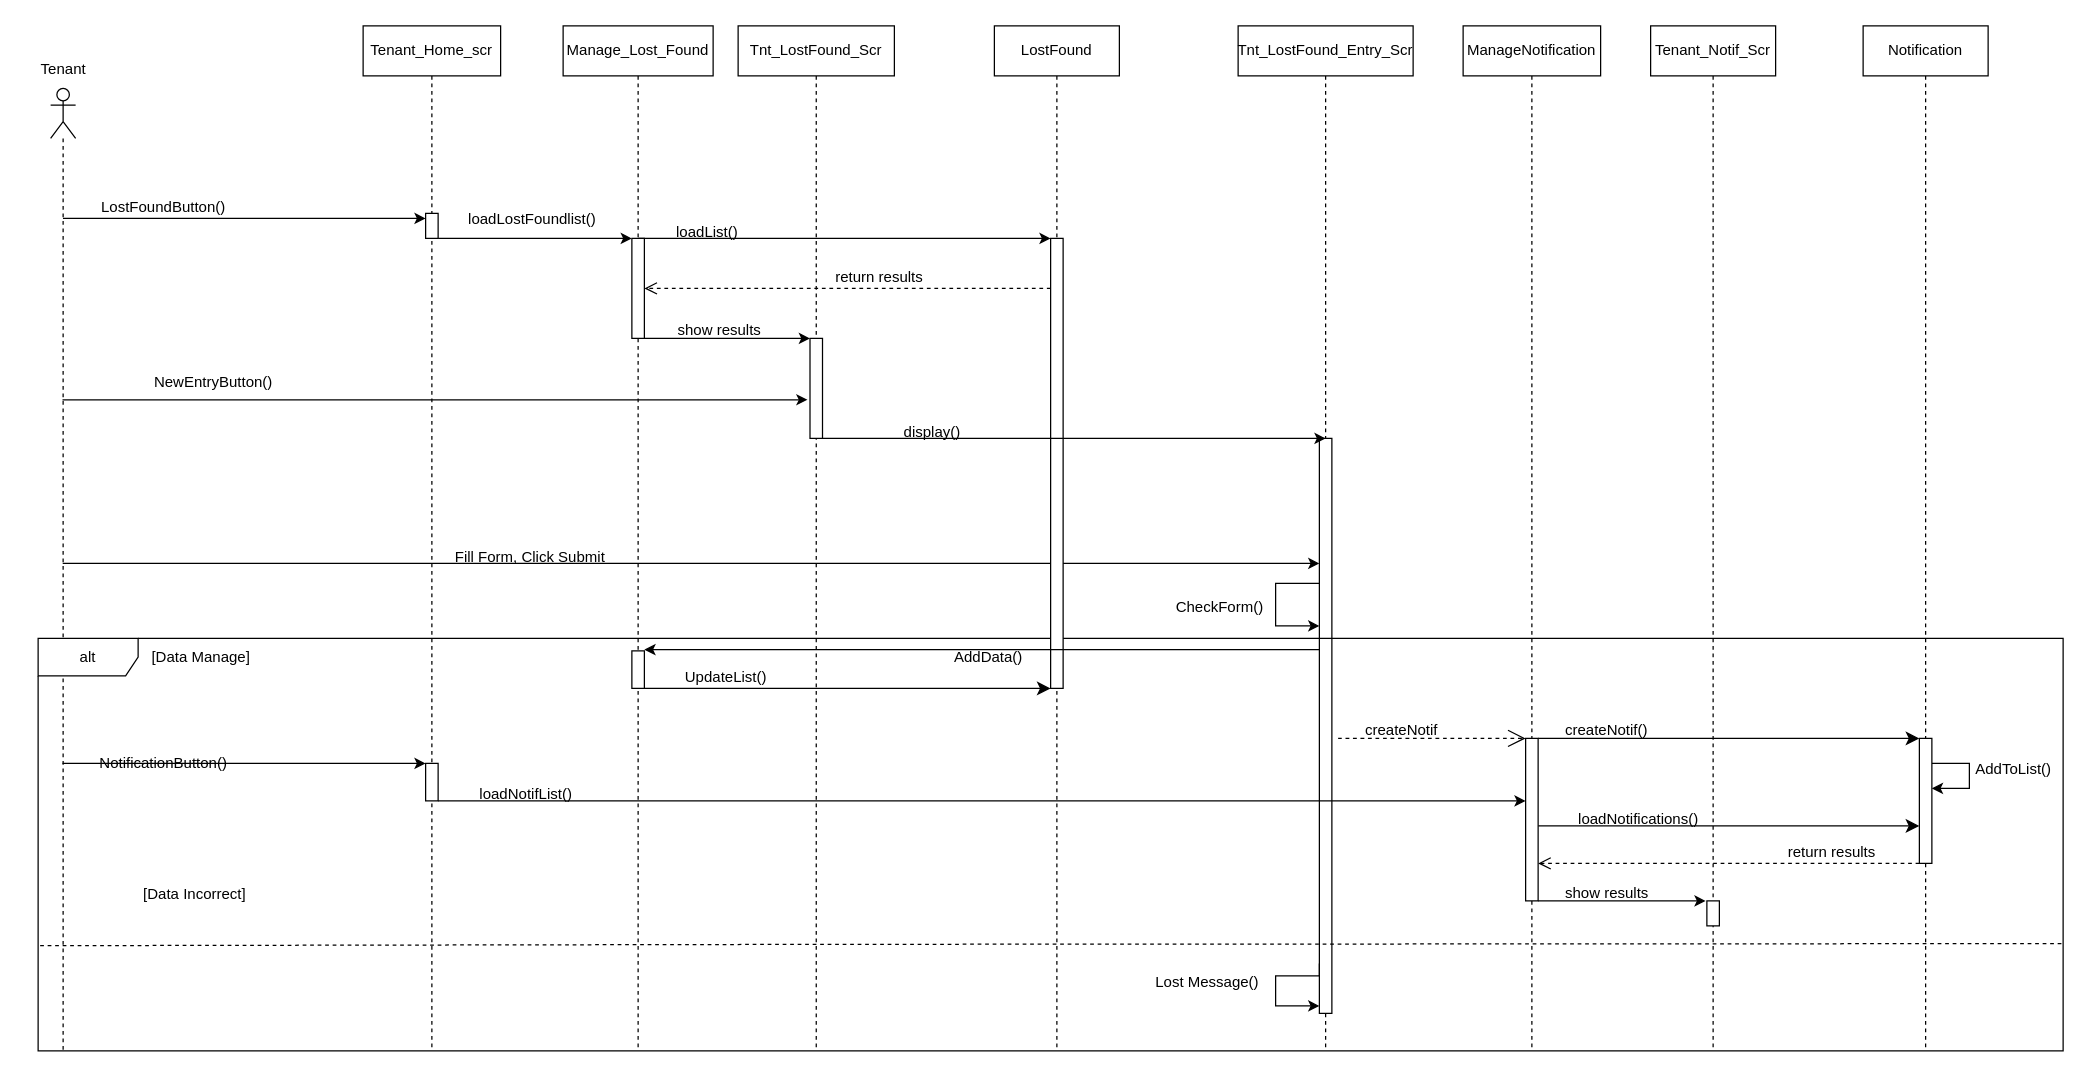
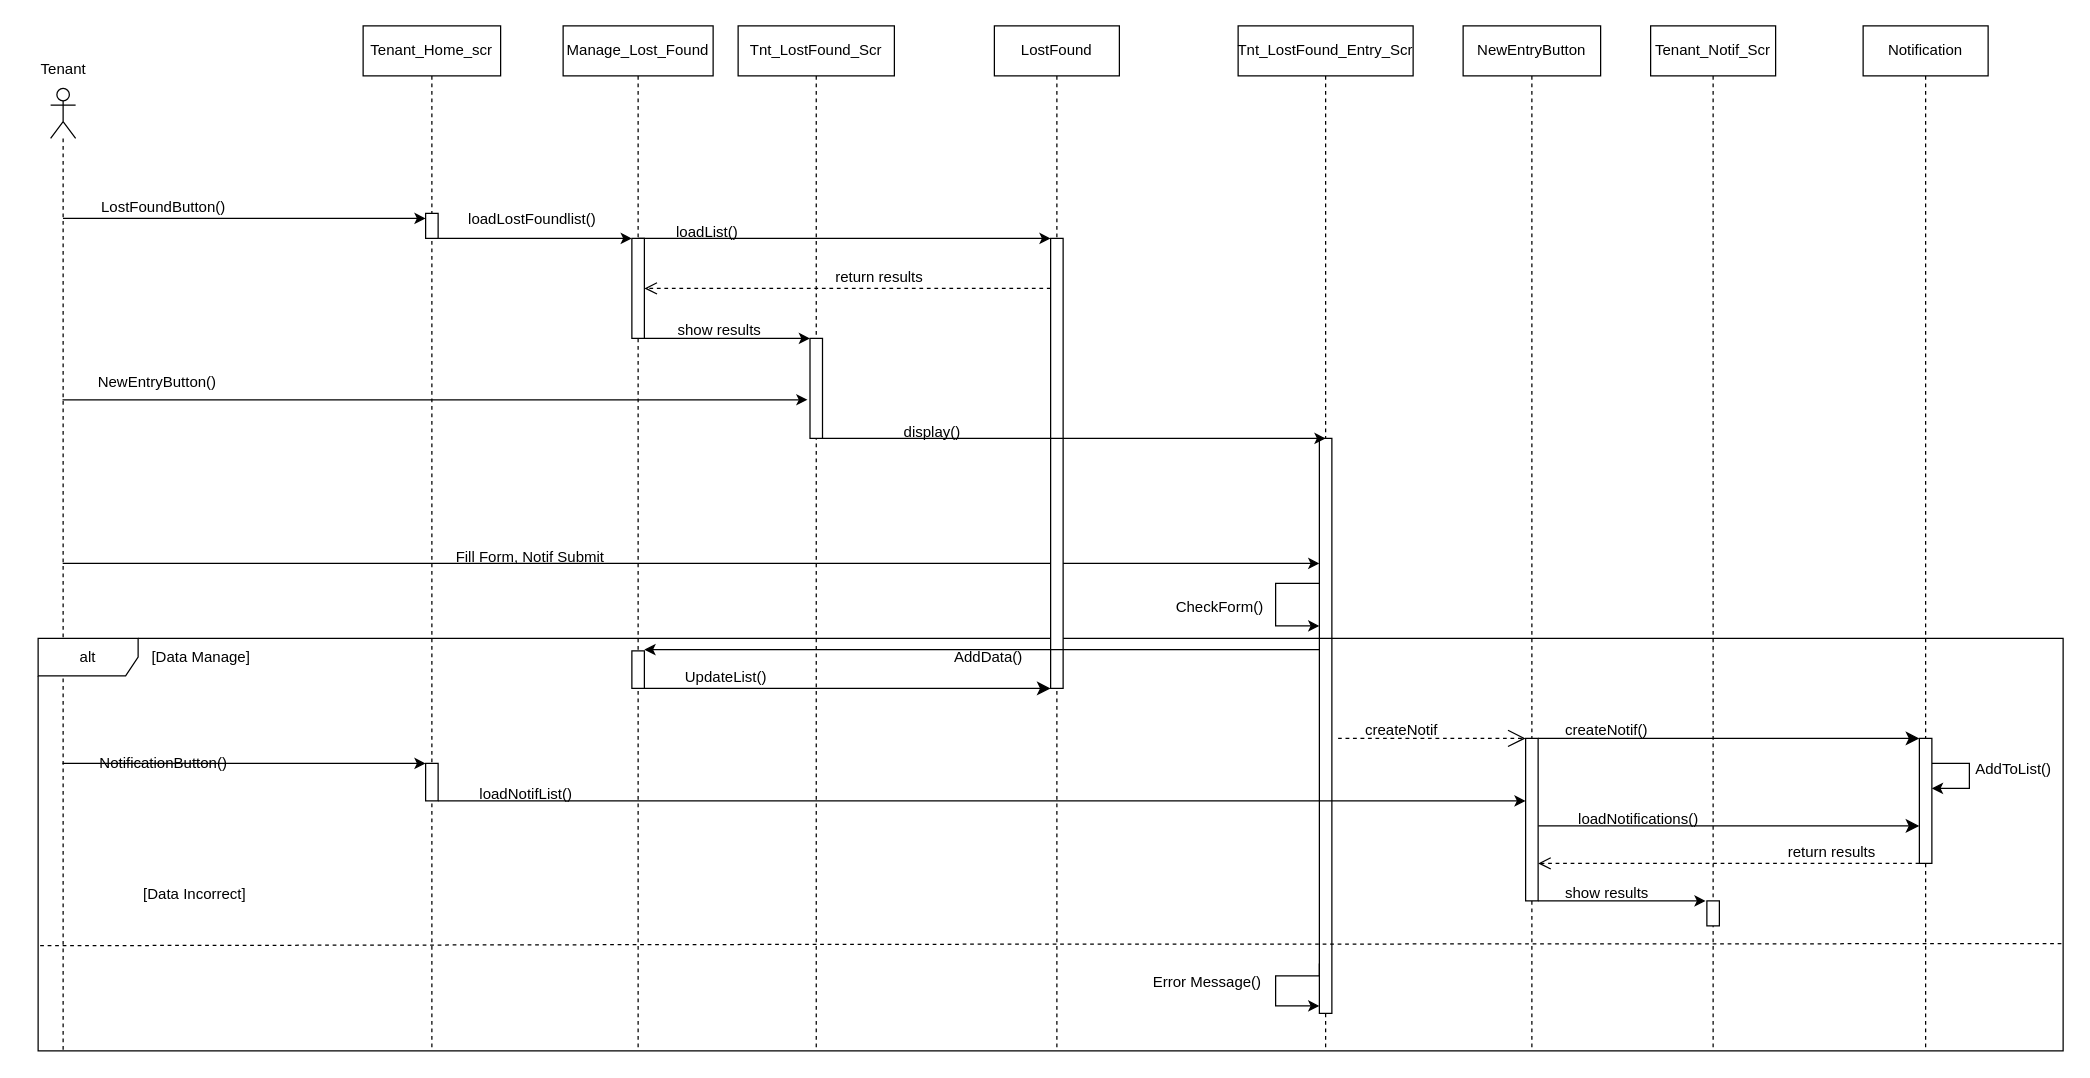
node "ManageNotification": label "ManageNotification" -> "NewEntryButton"
node "NewEntryButton()": moved (213, 382) -> (157, 382)
node "Fill Form, Click Submit": label "Fill Form, Click Submit" -> "Fill Form, Notif Submit"
node "Lost Message()": label "Lost Message()" -> "Error Message()"
